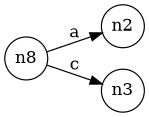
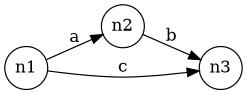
edge "n2" -> "n3": added, label "b"
node "n8": label "n8" -> "n1"
